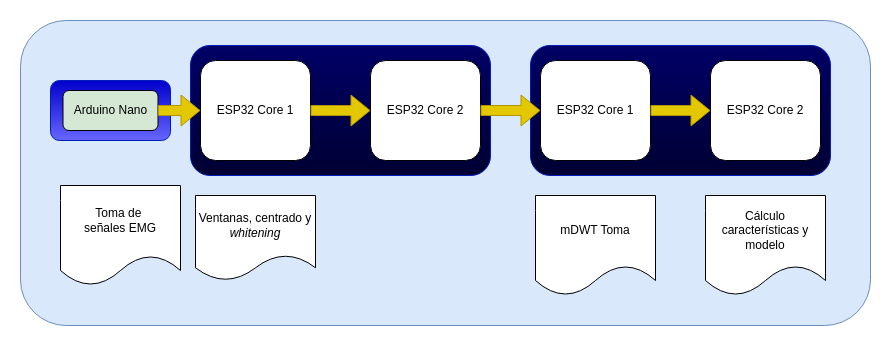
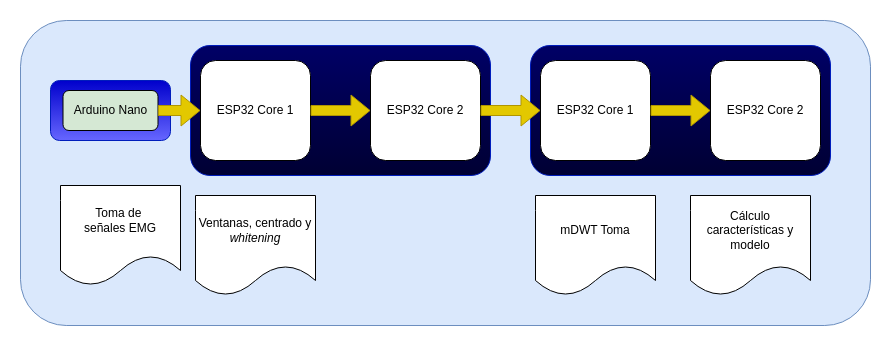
node "Ventanas, centrado y whitening": size 120x85 -> 120x100
node "Cálculo características y modelo": moved (766, 246) -> (751, 246)
